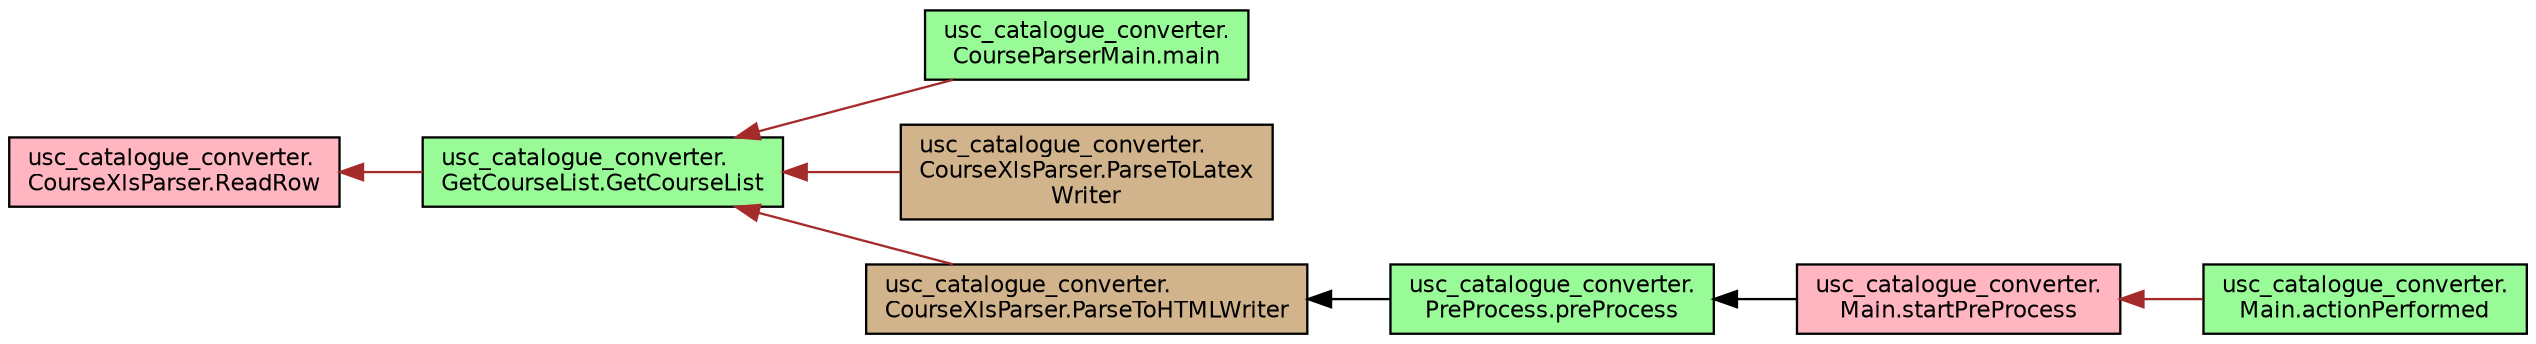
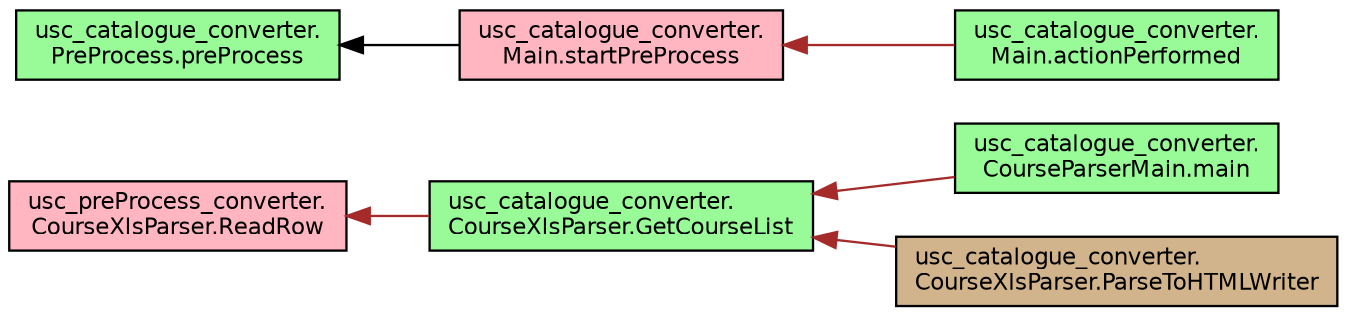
node "usc_catalogue_converter. CourseXlsParser.ReadRow": label "usc_catalogue_converter. CourseXlsParser.ReadRow" -> "usc_preProcess_converter. CourseXlsParser.ReadRow"
node "usc_catalogue_converter. GetCourseList.GetCourseList": label "usc_catalogue_converter. GetCourseList.GetCourseList" -> "usc_catalogue_converter. CourseXlsParser.GetCourseList"
node "usc_catalogue_converter. CourseXlsParser.ParseToLatex Writer": removed
edge "usc_catalogue_converter. PreProcess.preProcess" -> "usc_catalogue_converter. CourseXlsParser.ParseToHTMLWriter": removed
